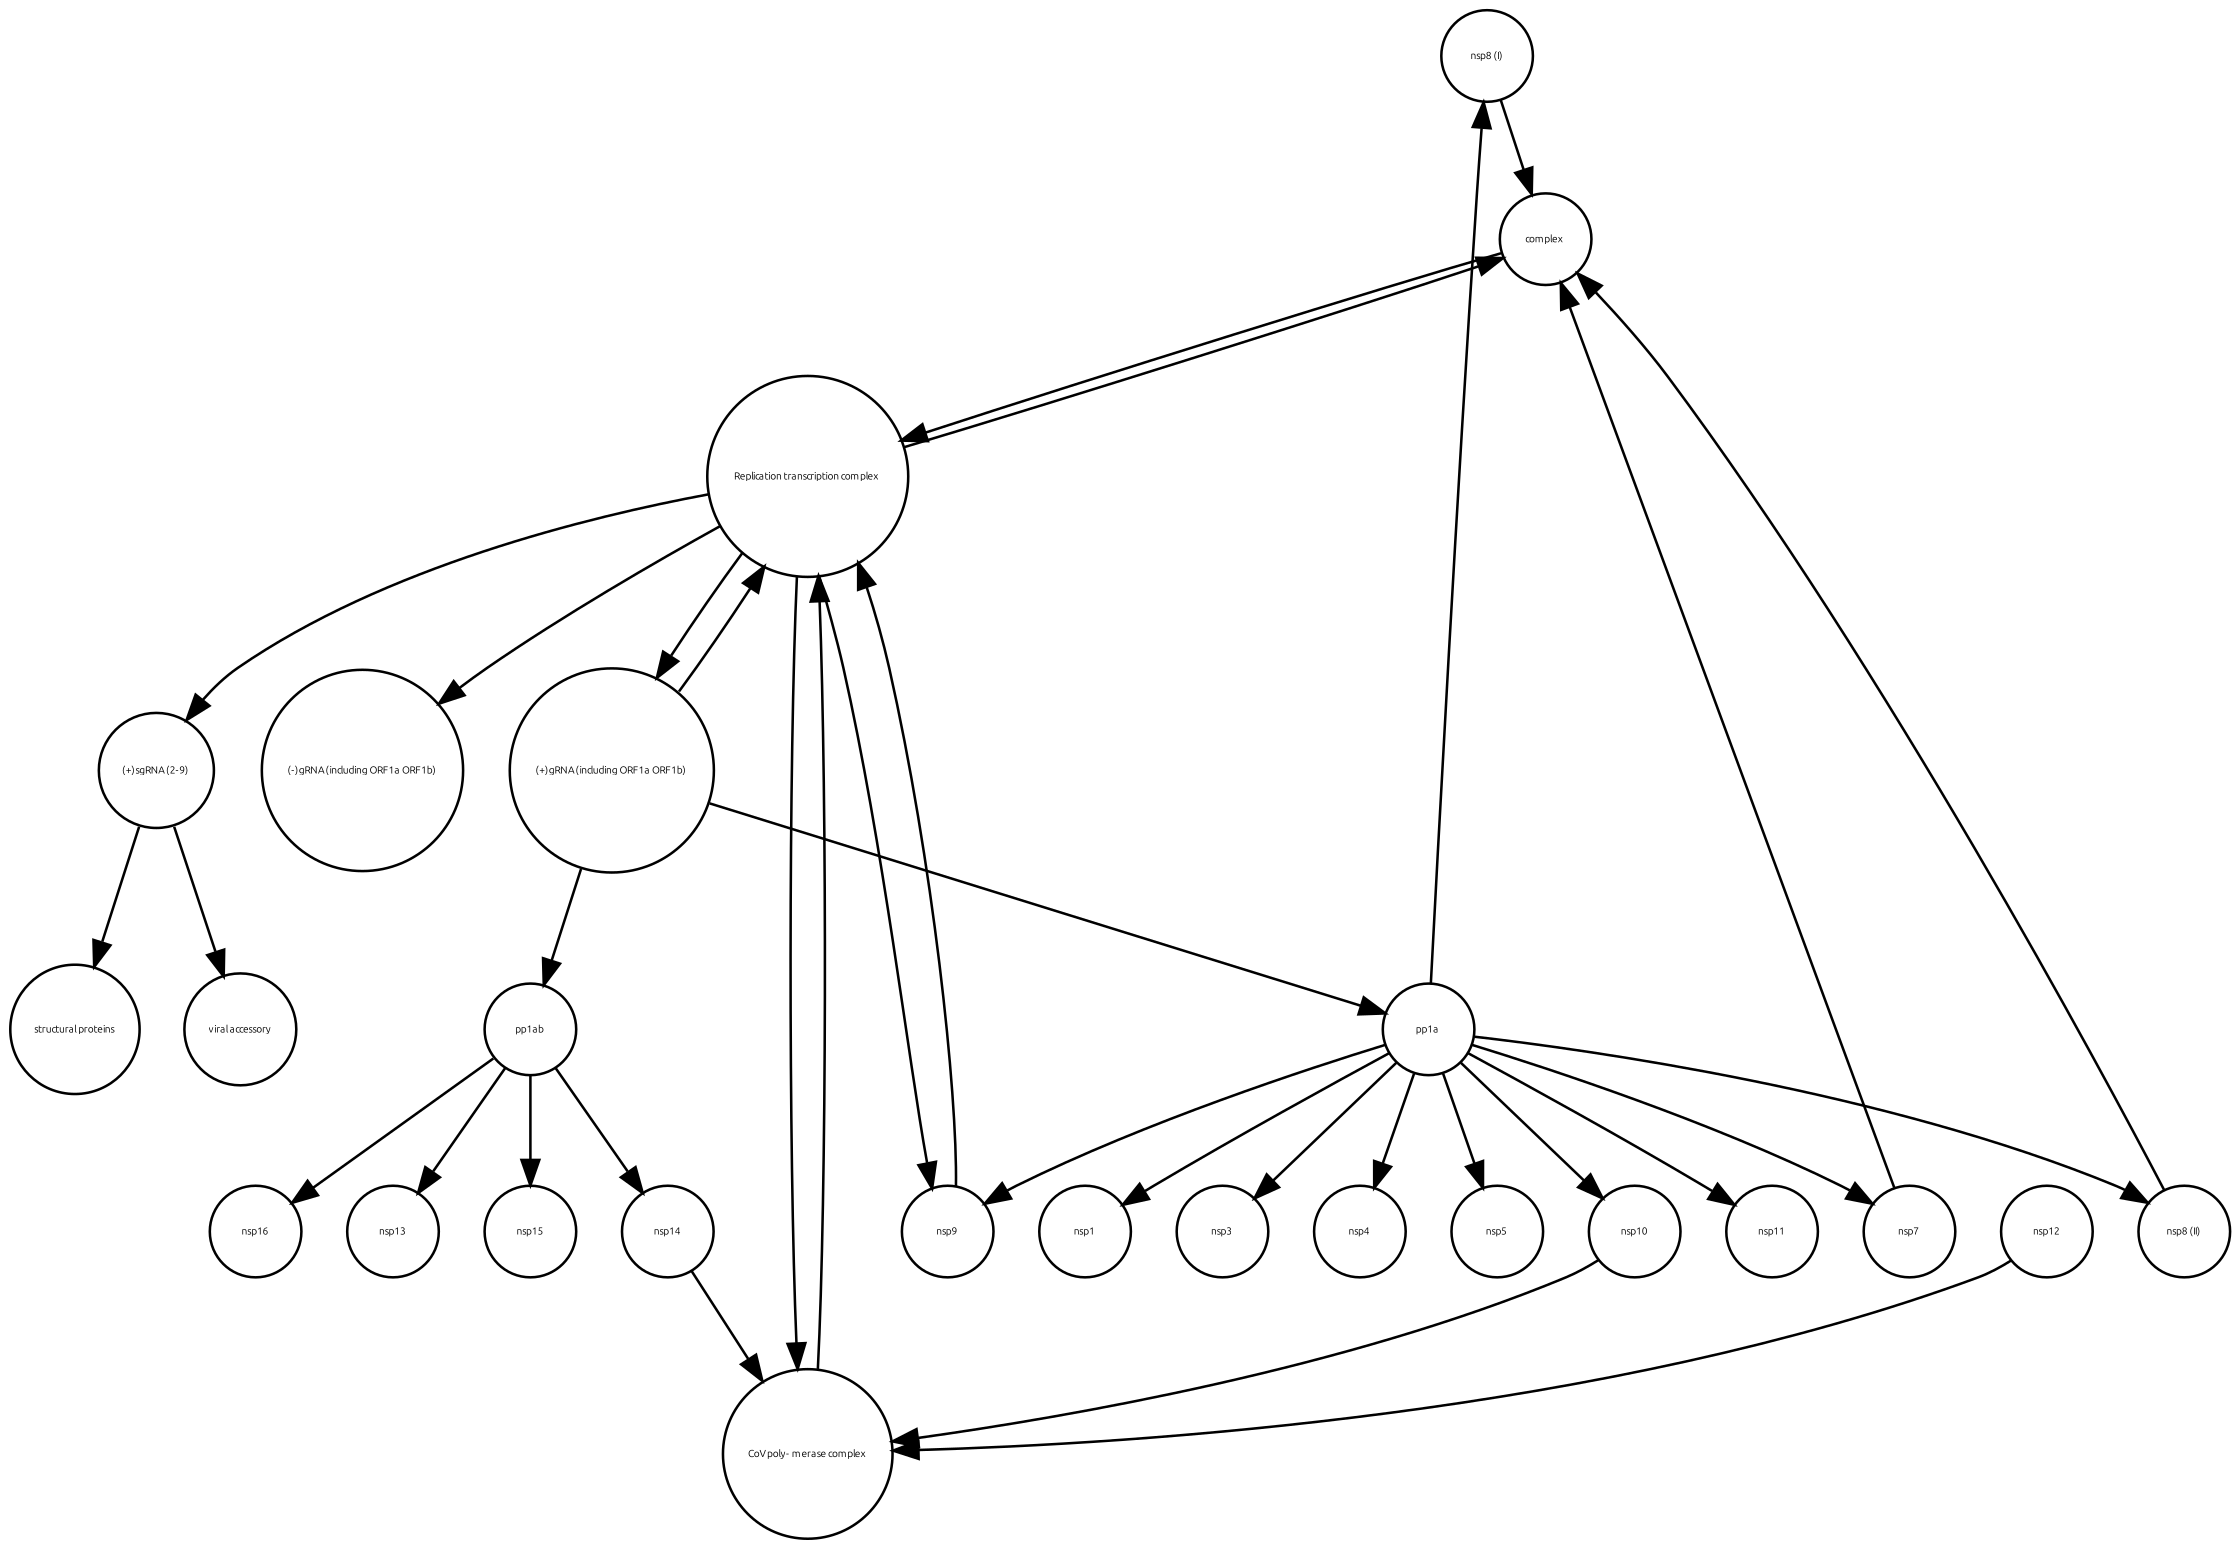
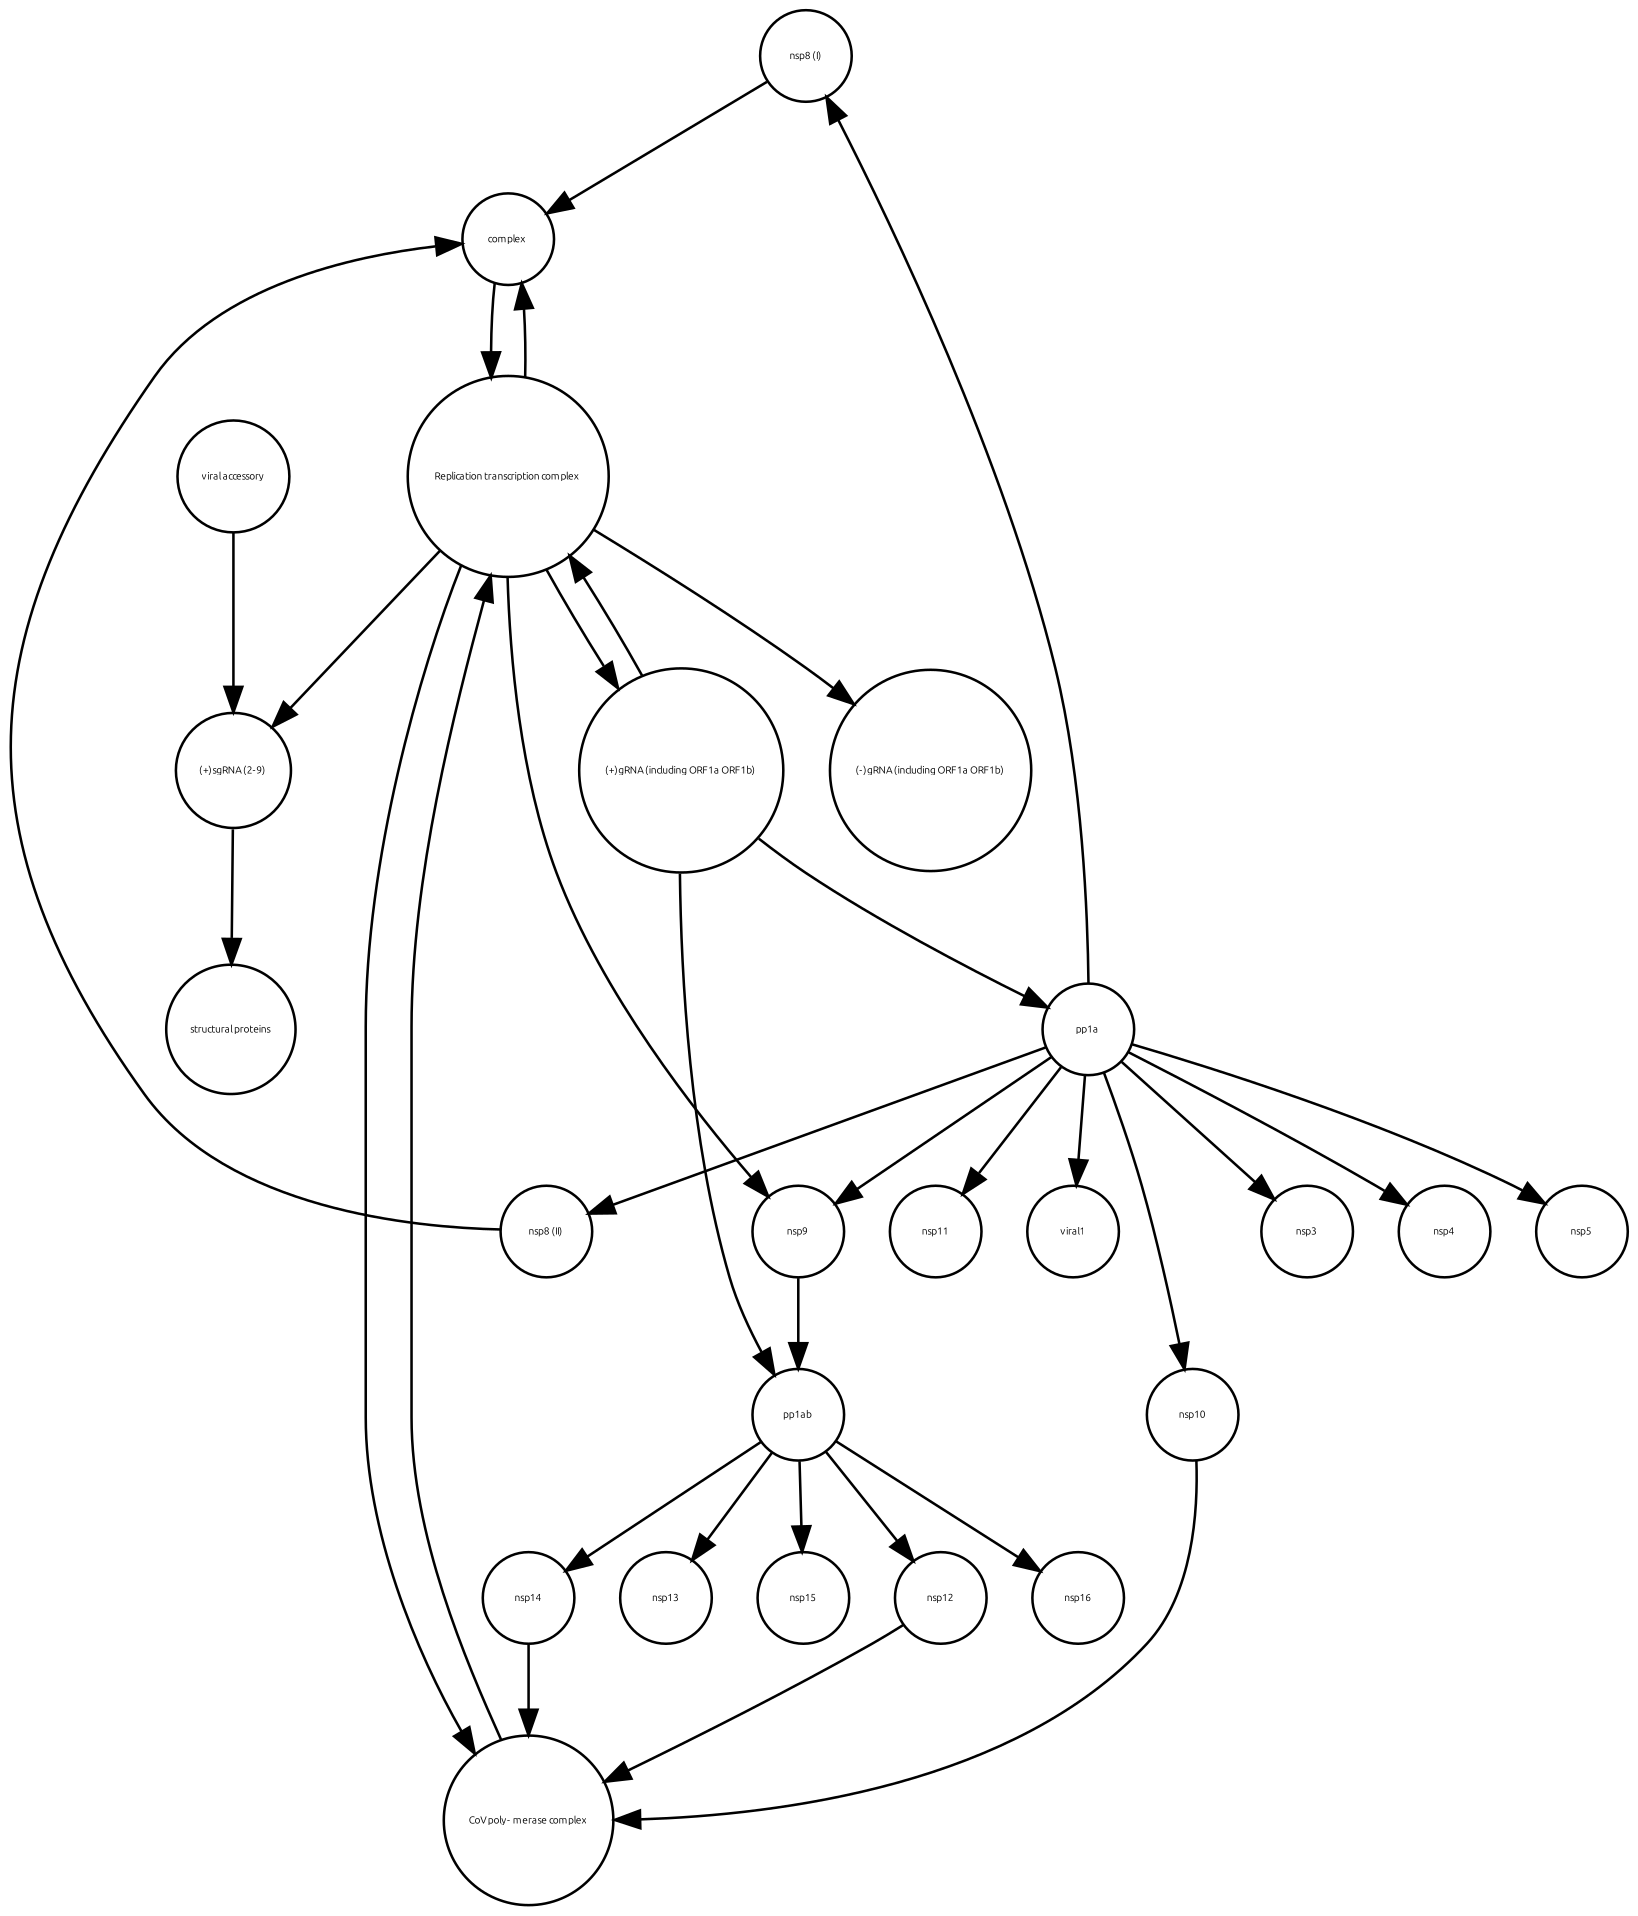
edge "(+)sgRNA (2-9)" -> "viral accessory": reversed
edge "nsp9" -> "Replication transcription complex": now "nsp9" -> "pp1ab"
node "nsp1": label "nsp1" -> "viral1"
node "nsp7": removed
edge "pp1ab" -> "nsp12": added
